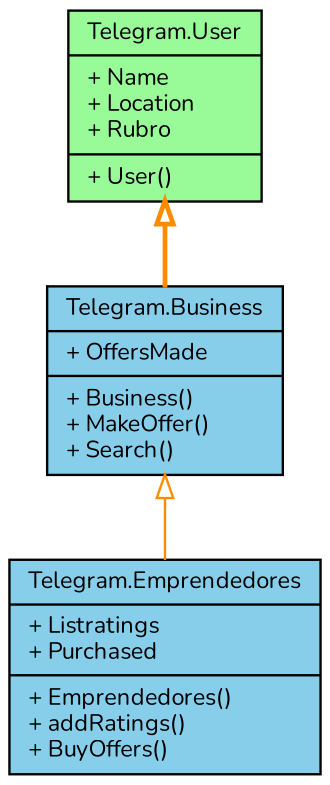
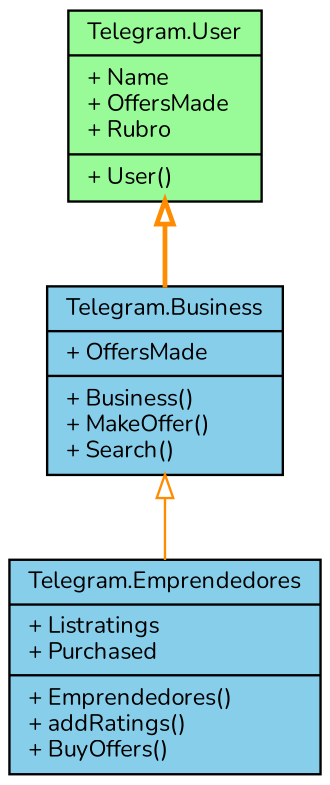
node "Telegram.User": text "+ Location" -> "+ OffersMade"
